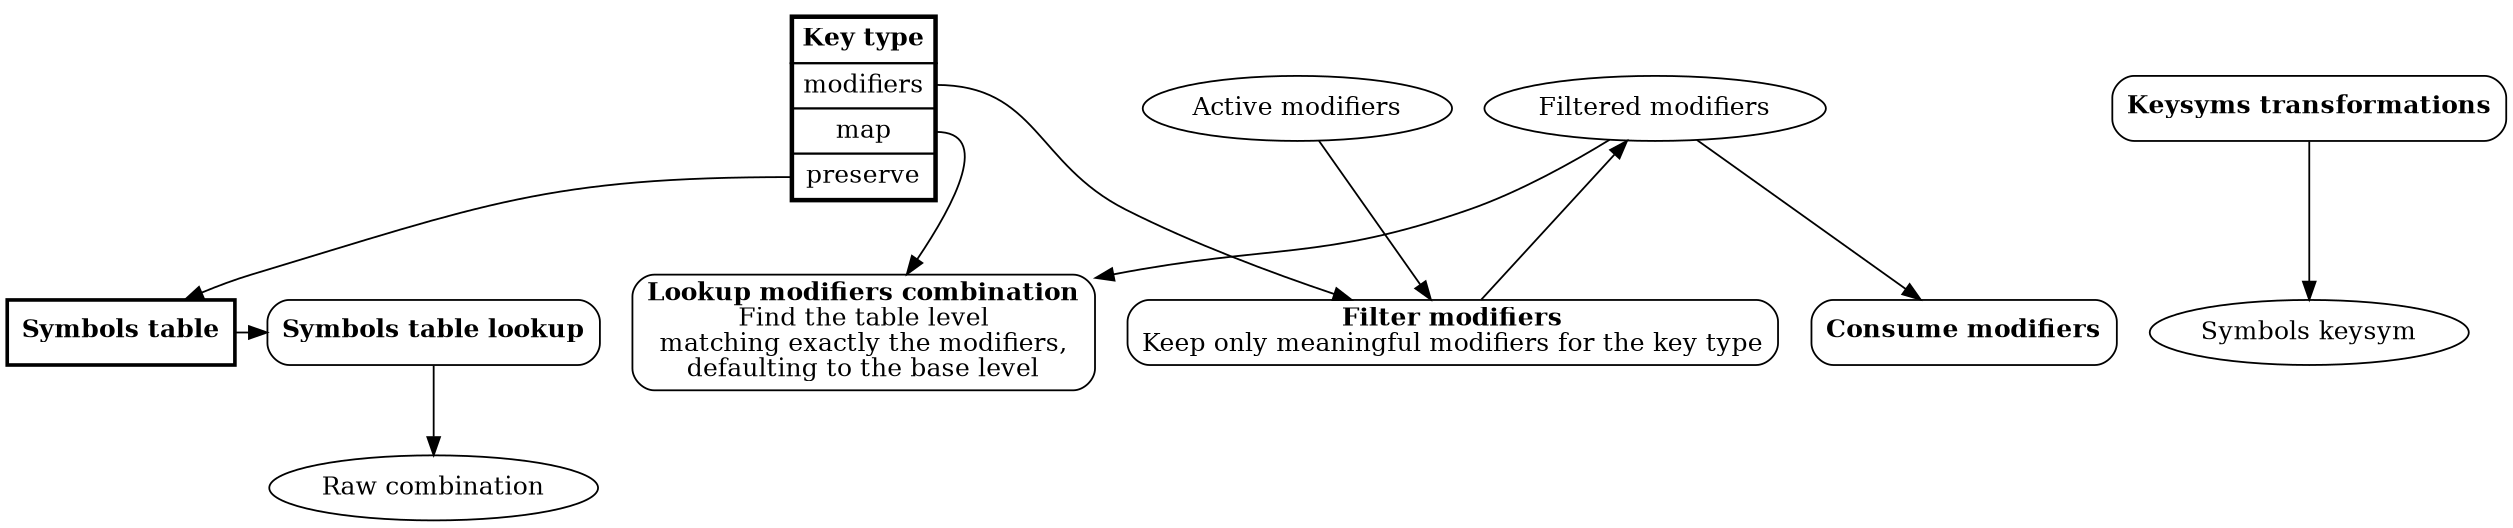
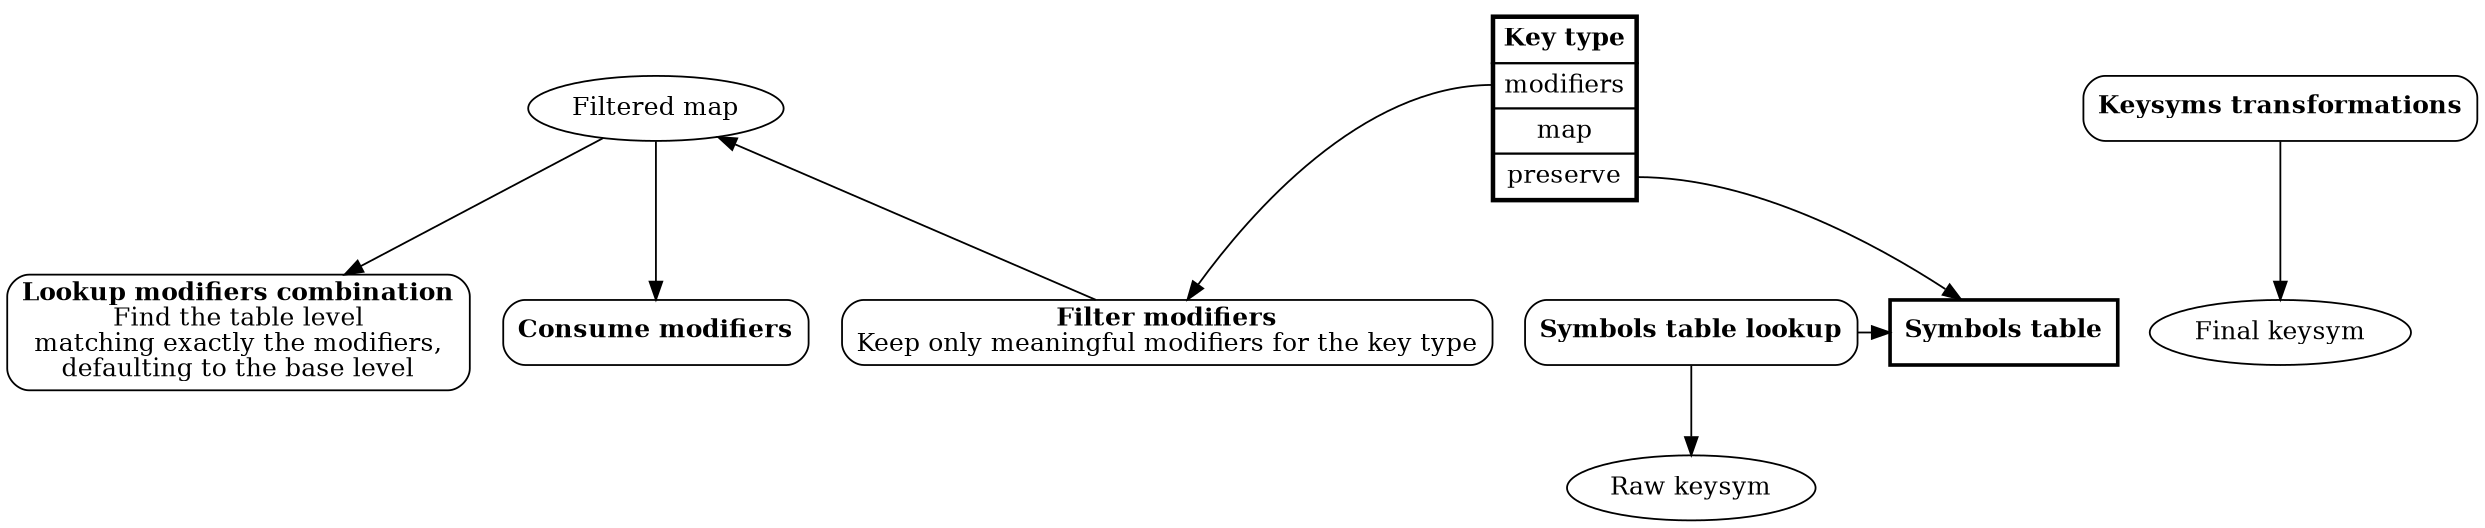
node "Active modifiers": removed
node "Filtered modifiers": label "Filtered modifiers" -> "Filtered map"
edge "Key type" -> "Lookup modifiers combination": removed
edge "Symbols table" -> "Symbols table lookup": reversed
node "Symbols keysym": label "Symbols keysym" -> "Final keysym"
node "Raw combination": label "Raw combination" -> "Raw keysym"
